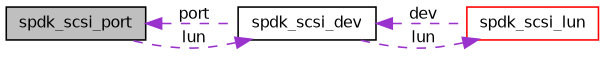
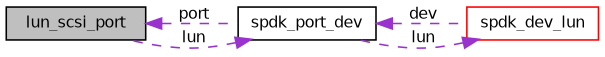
node "spdk_scsi_port": label "spdk_scsi_port" -> "lun_scsi_port"
node "spdk_scsi_dev": label "spdk_scsi_dev" -> "spdk_port_dev"
node "spdk_scsi_lun": label "spdk_scsi_lun" -> "spdk_dev_lun"
